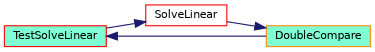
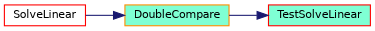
edge "TestSolveLinear" -> "SolveLinear": removed
